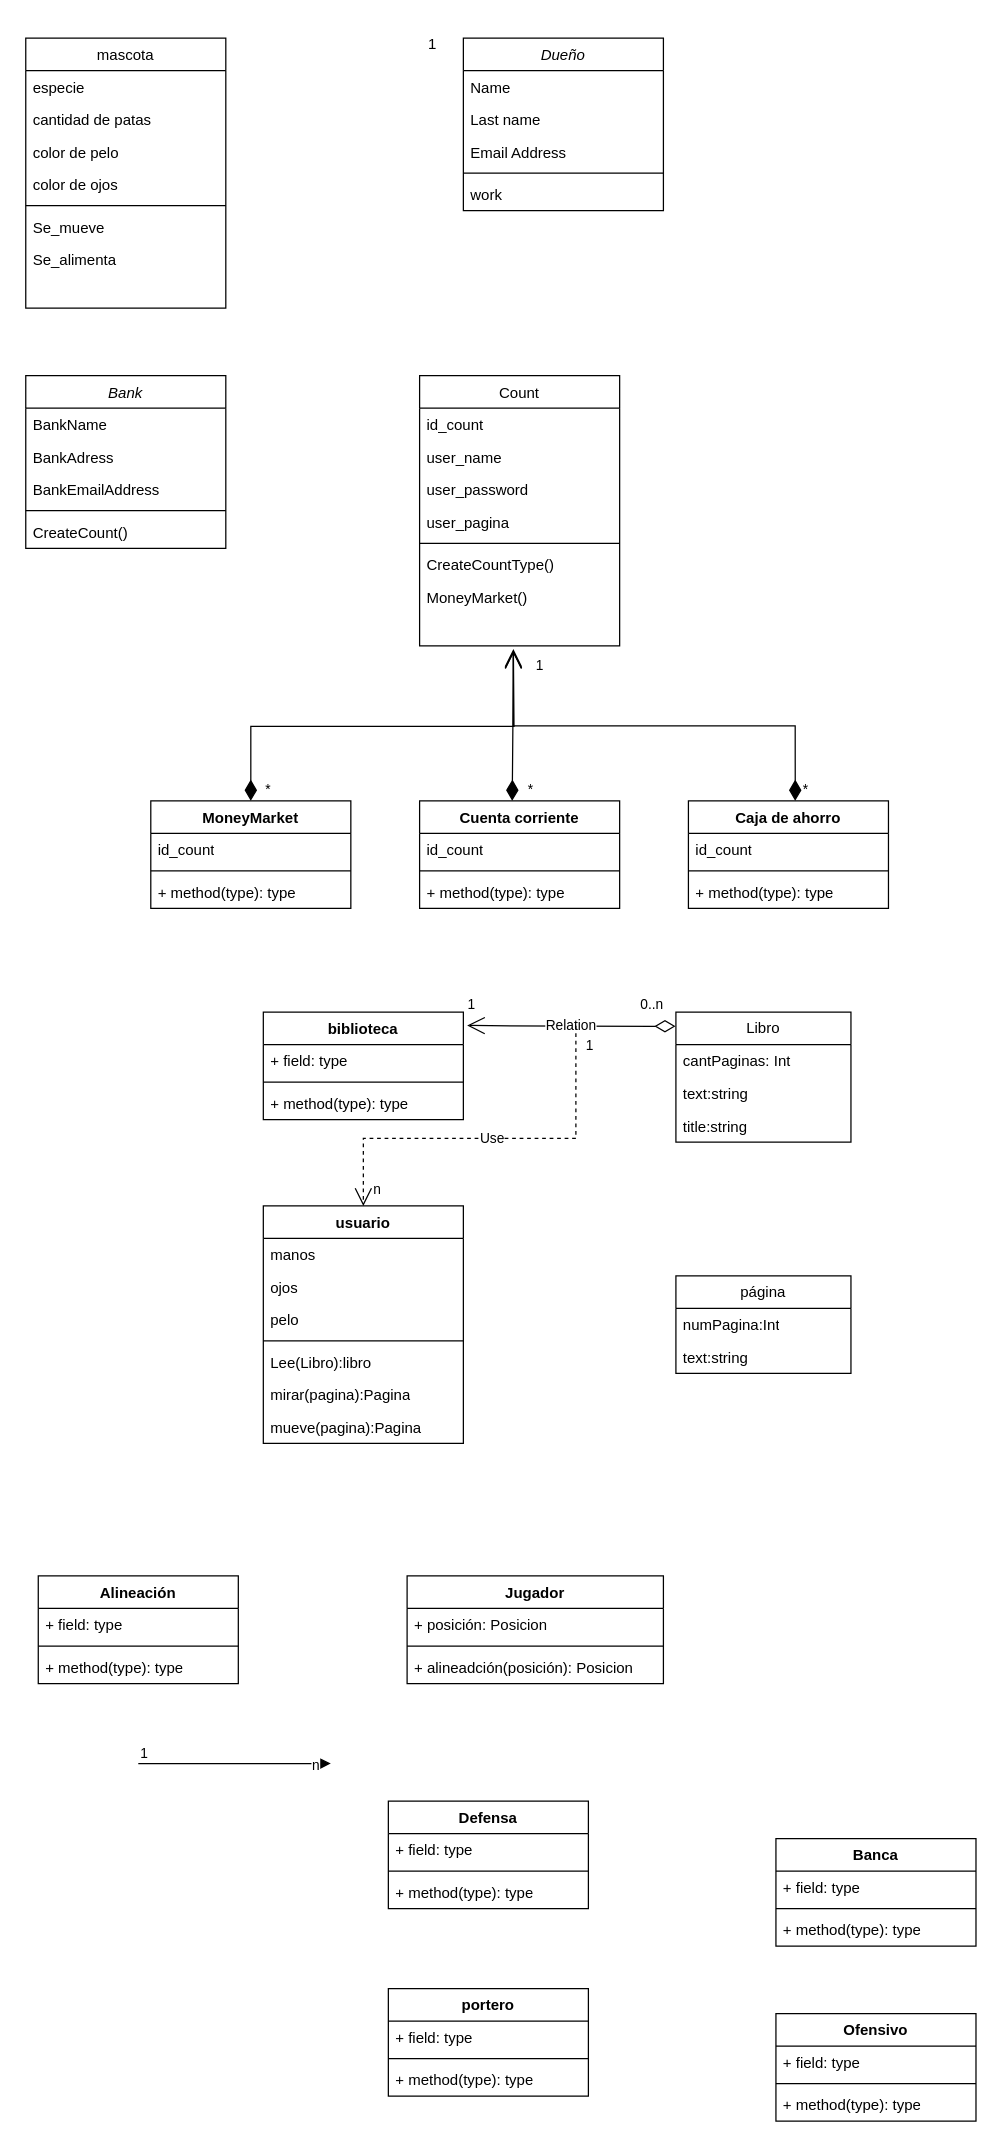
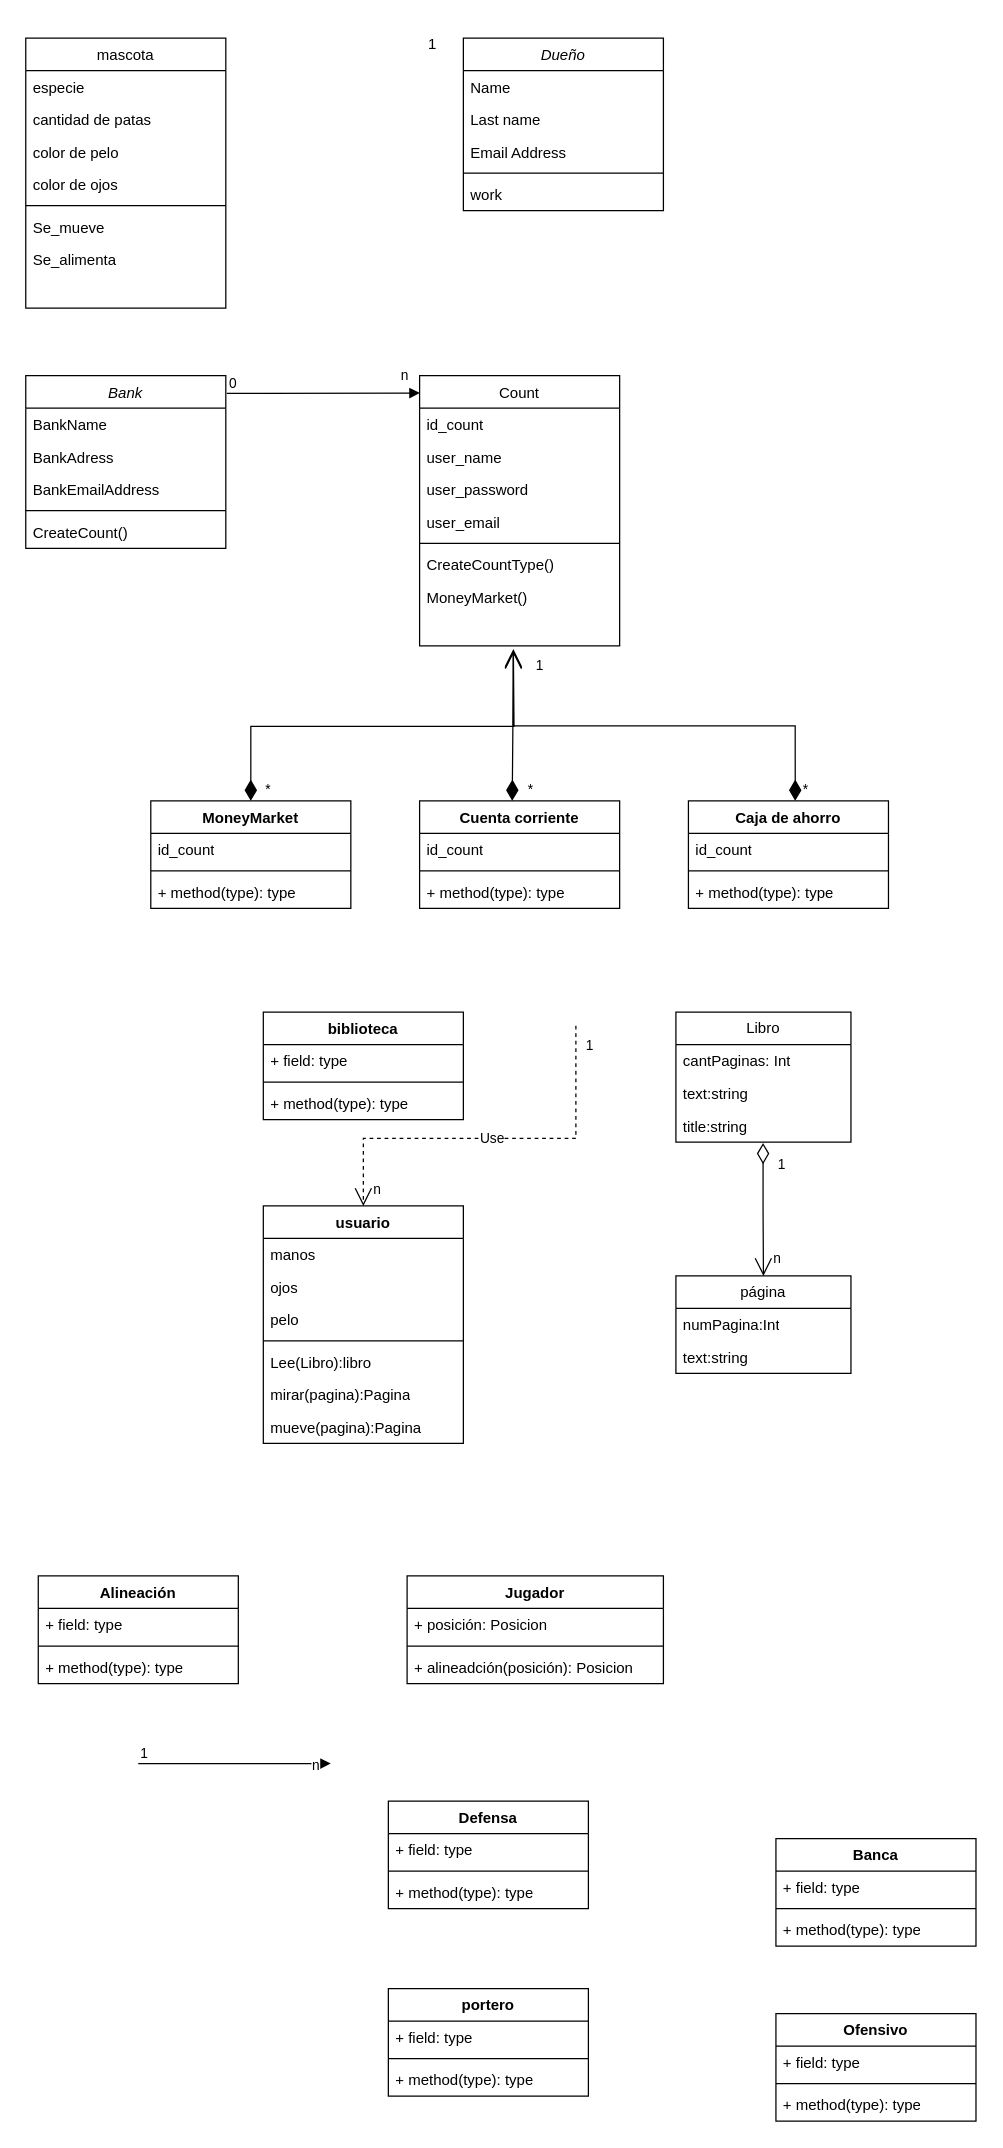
edge "Bank" -> "Count": added, labels "0", "n"
node "user_pagina": label "user_pagina" -> "user_email"
edge "biblioteca" -- "Libro": removed, labels "1", "Relation", "0..n"
edge "title:string" -- "página": added, labels "1", "n"
